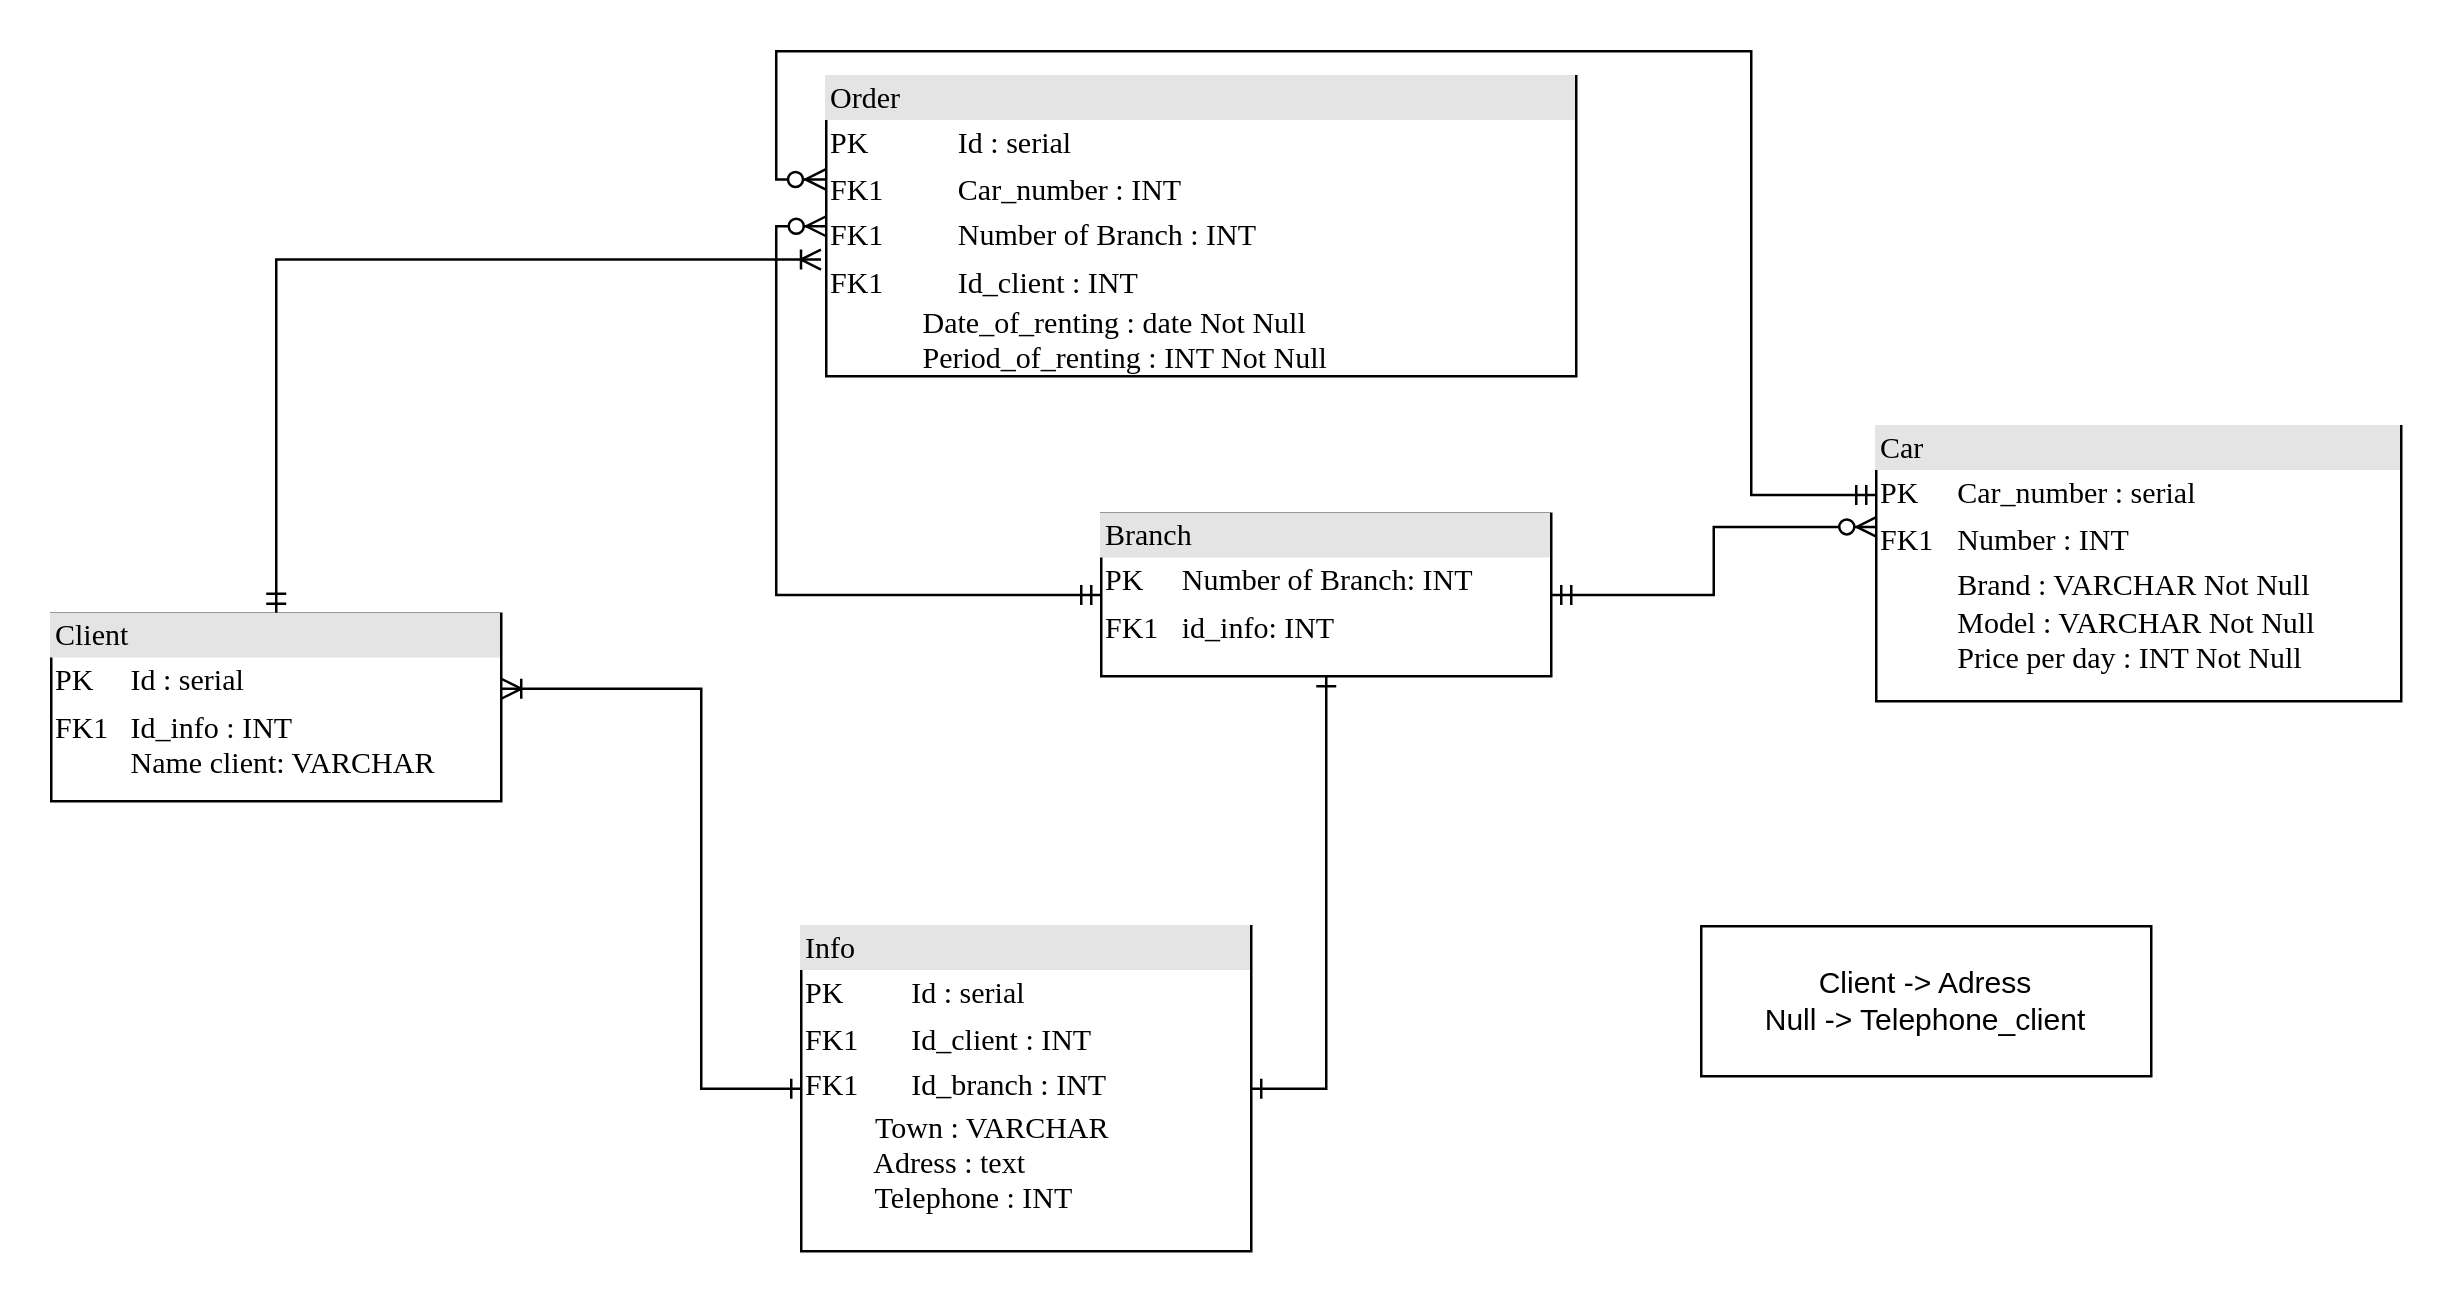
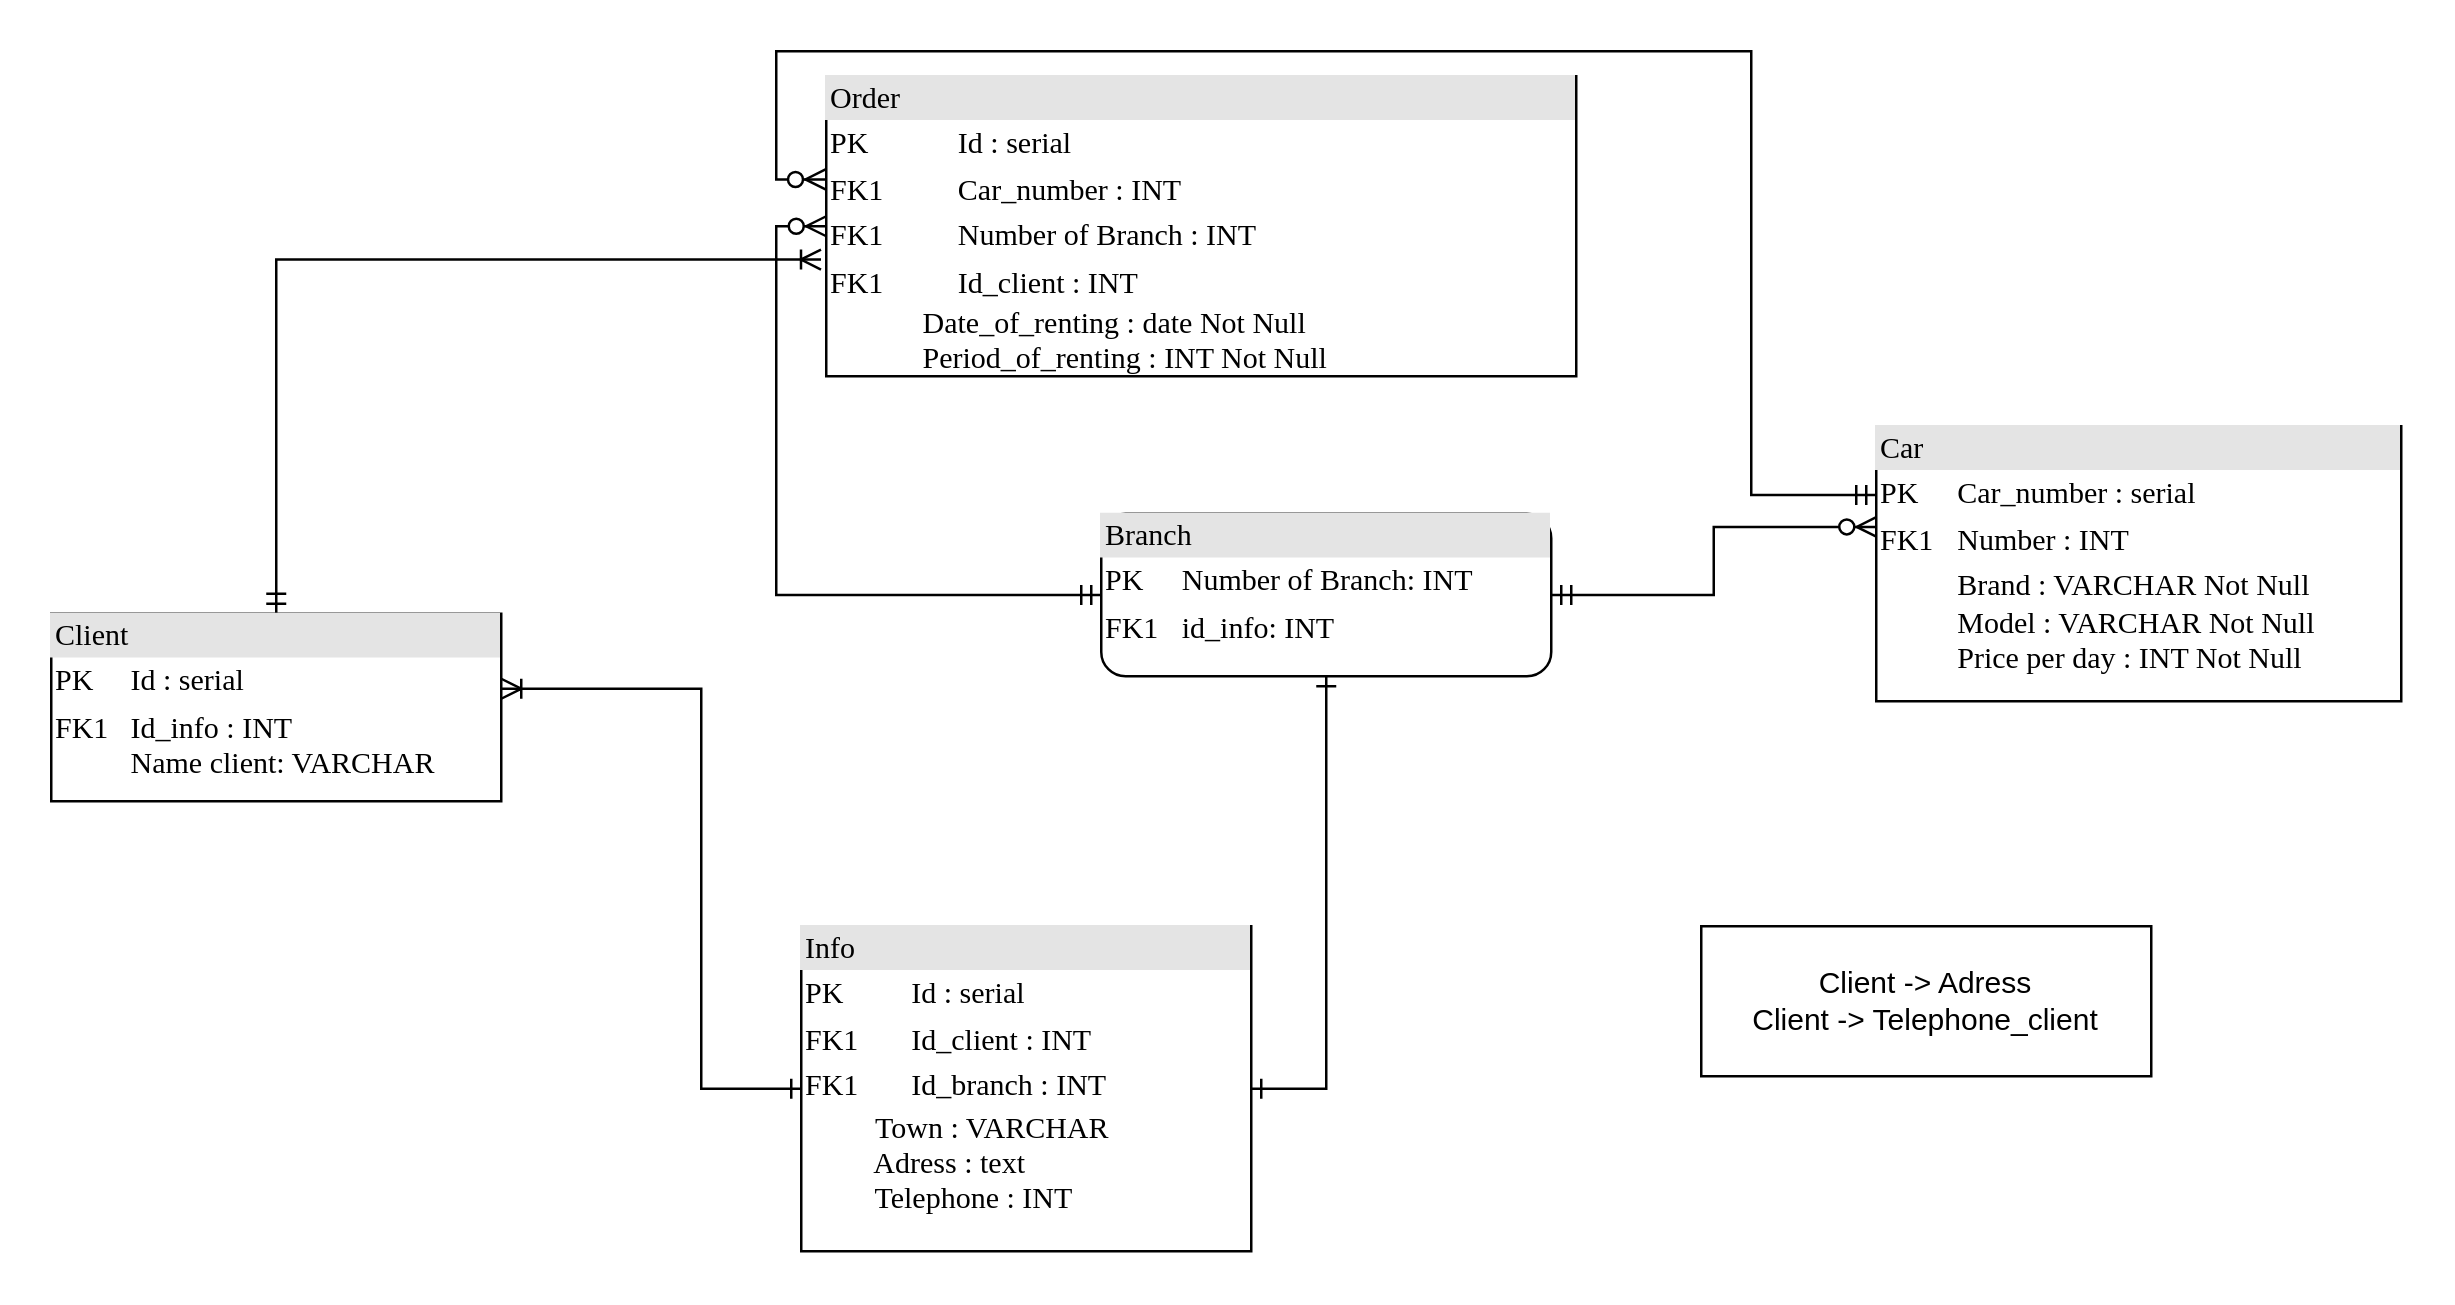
node "Branch PK Number of Branch: INT FK1 id_info: INT": shape rectangle -> rounded rectangle
node "Client -> Adress Null -> Telephone_client": label "Client -> Adress Null -> Telephone_client" -> "Client -> Adress Client -> Telephone_client"
